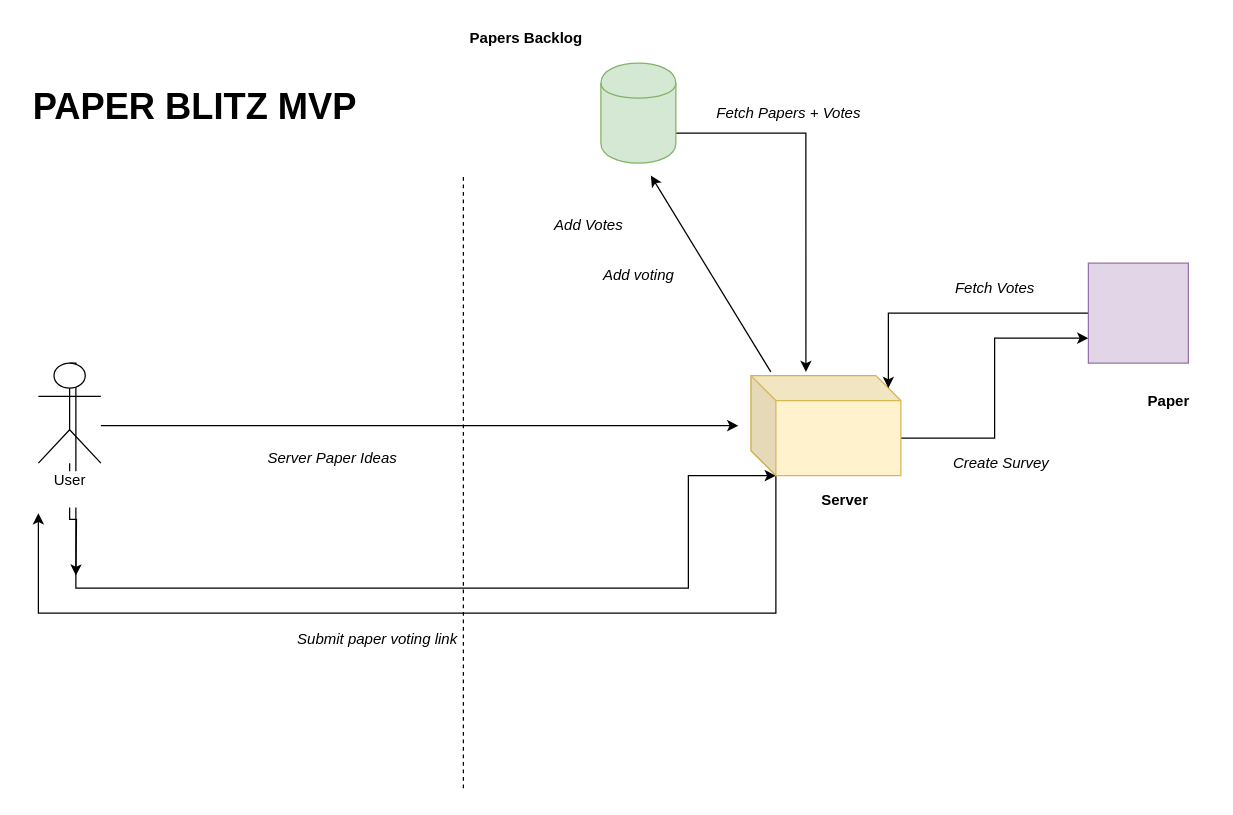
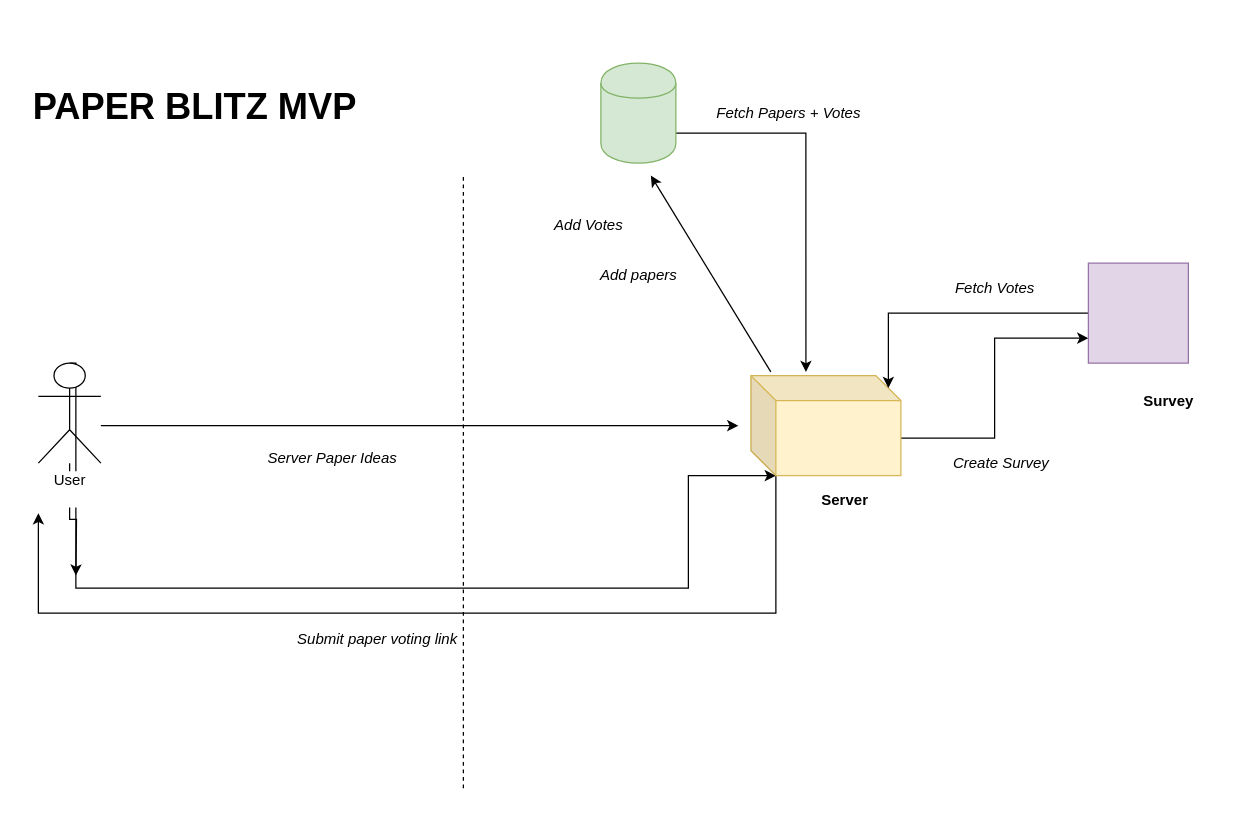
node "Papers Backlog": removed
node "Add voting": label "Add voting" -> "Add papers"
node "Paper": label "Paper" -> "Survey"
